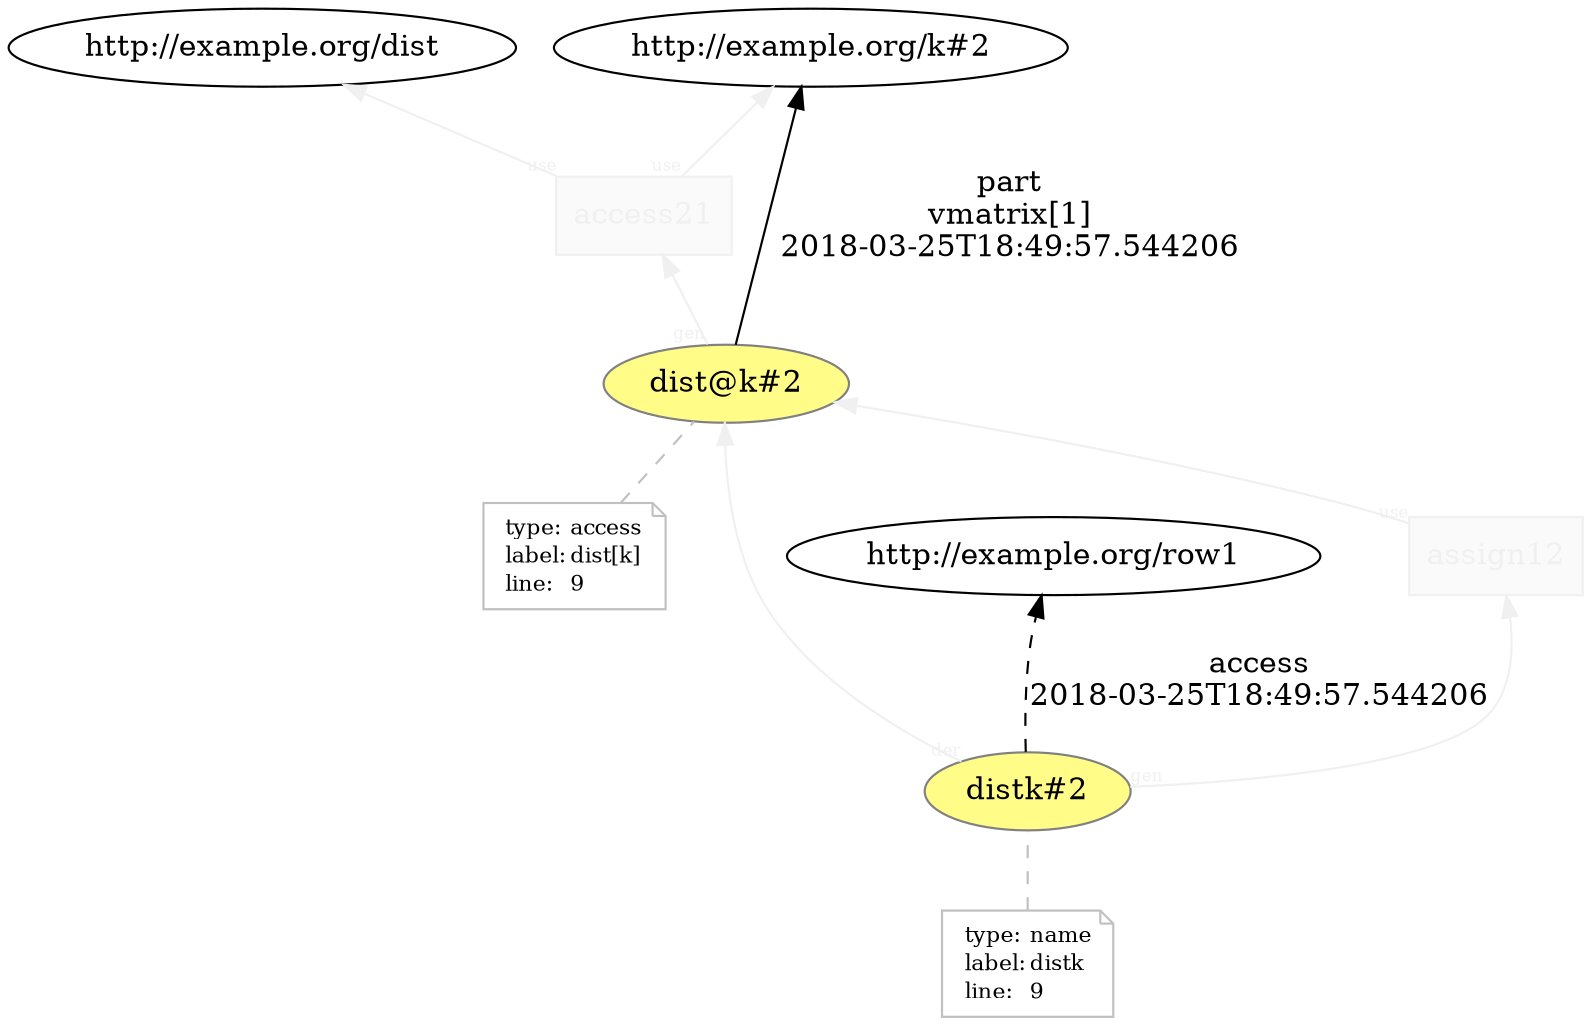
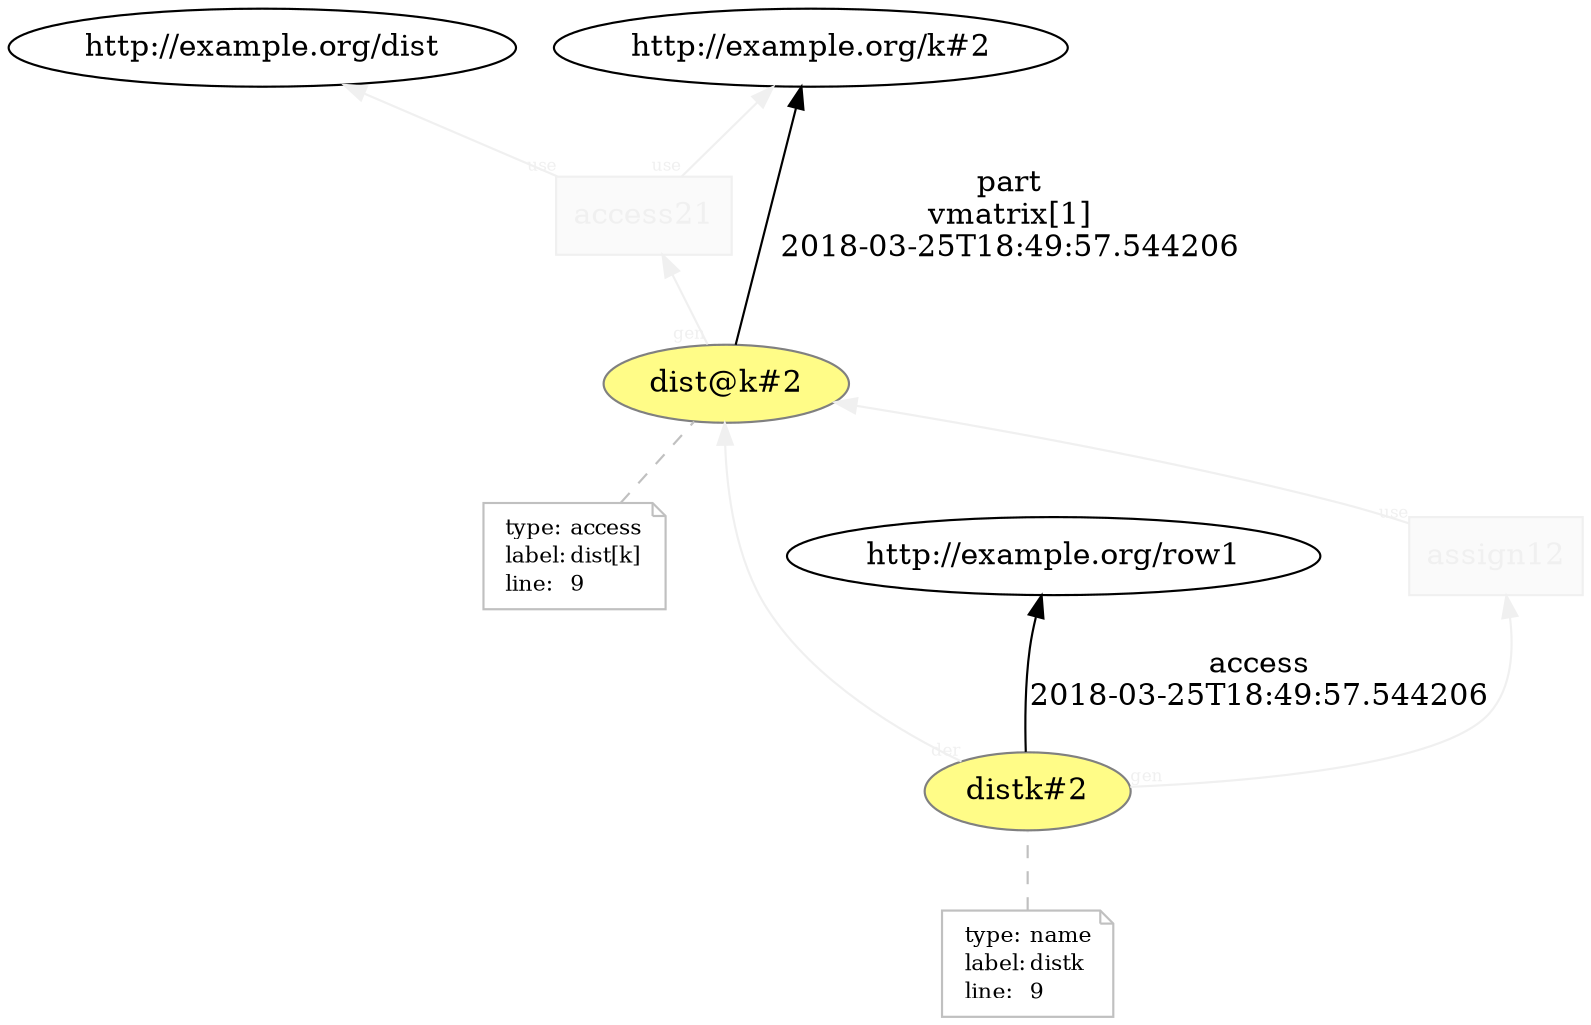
edge "distk#2" -> "http://example.org/row1": style dashed -> solid
